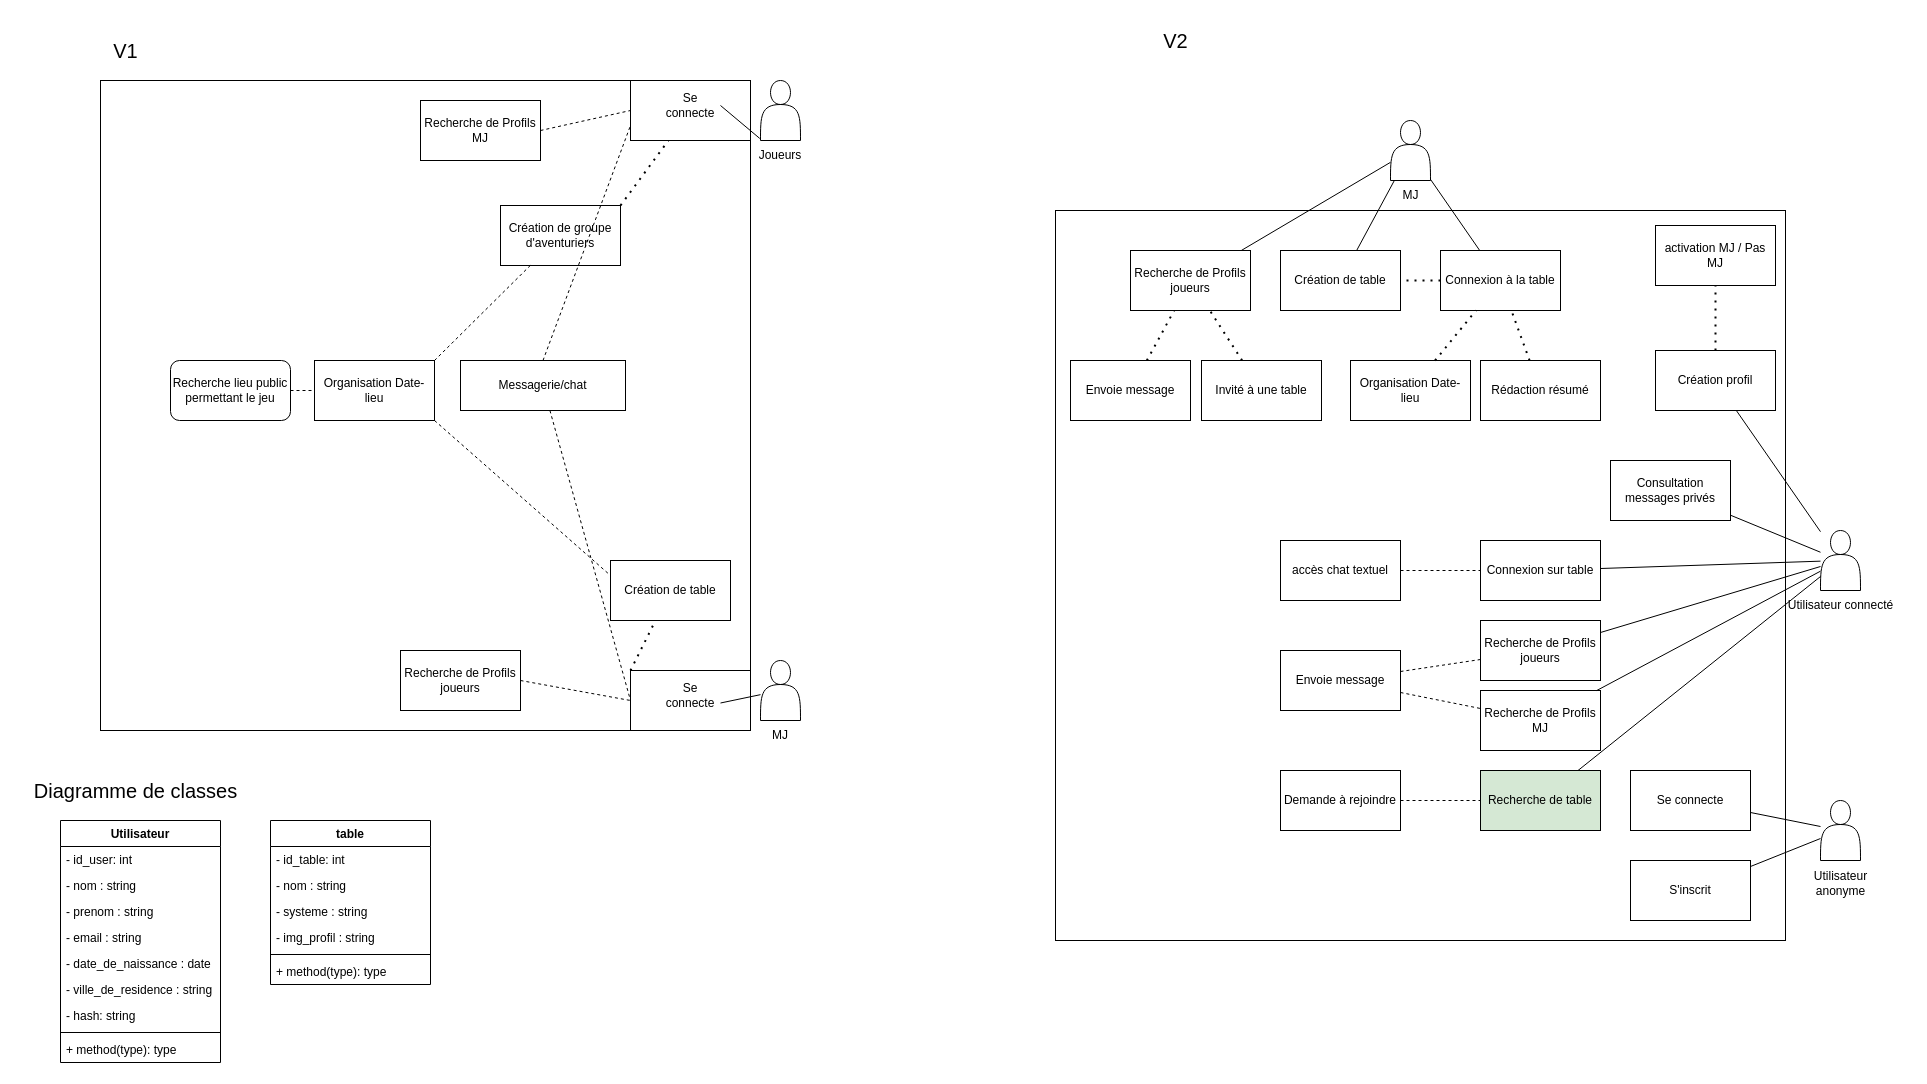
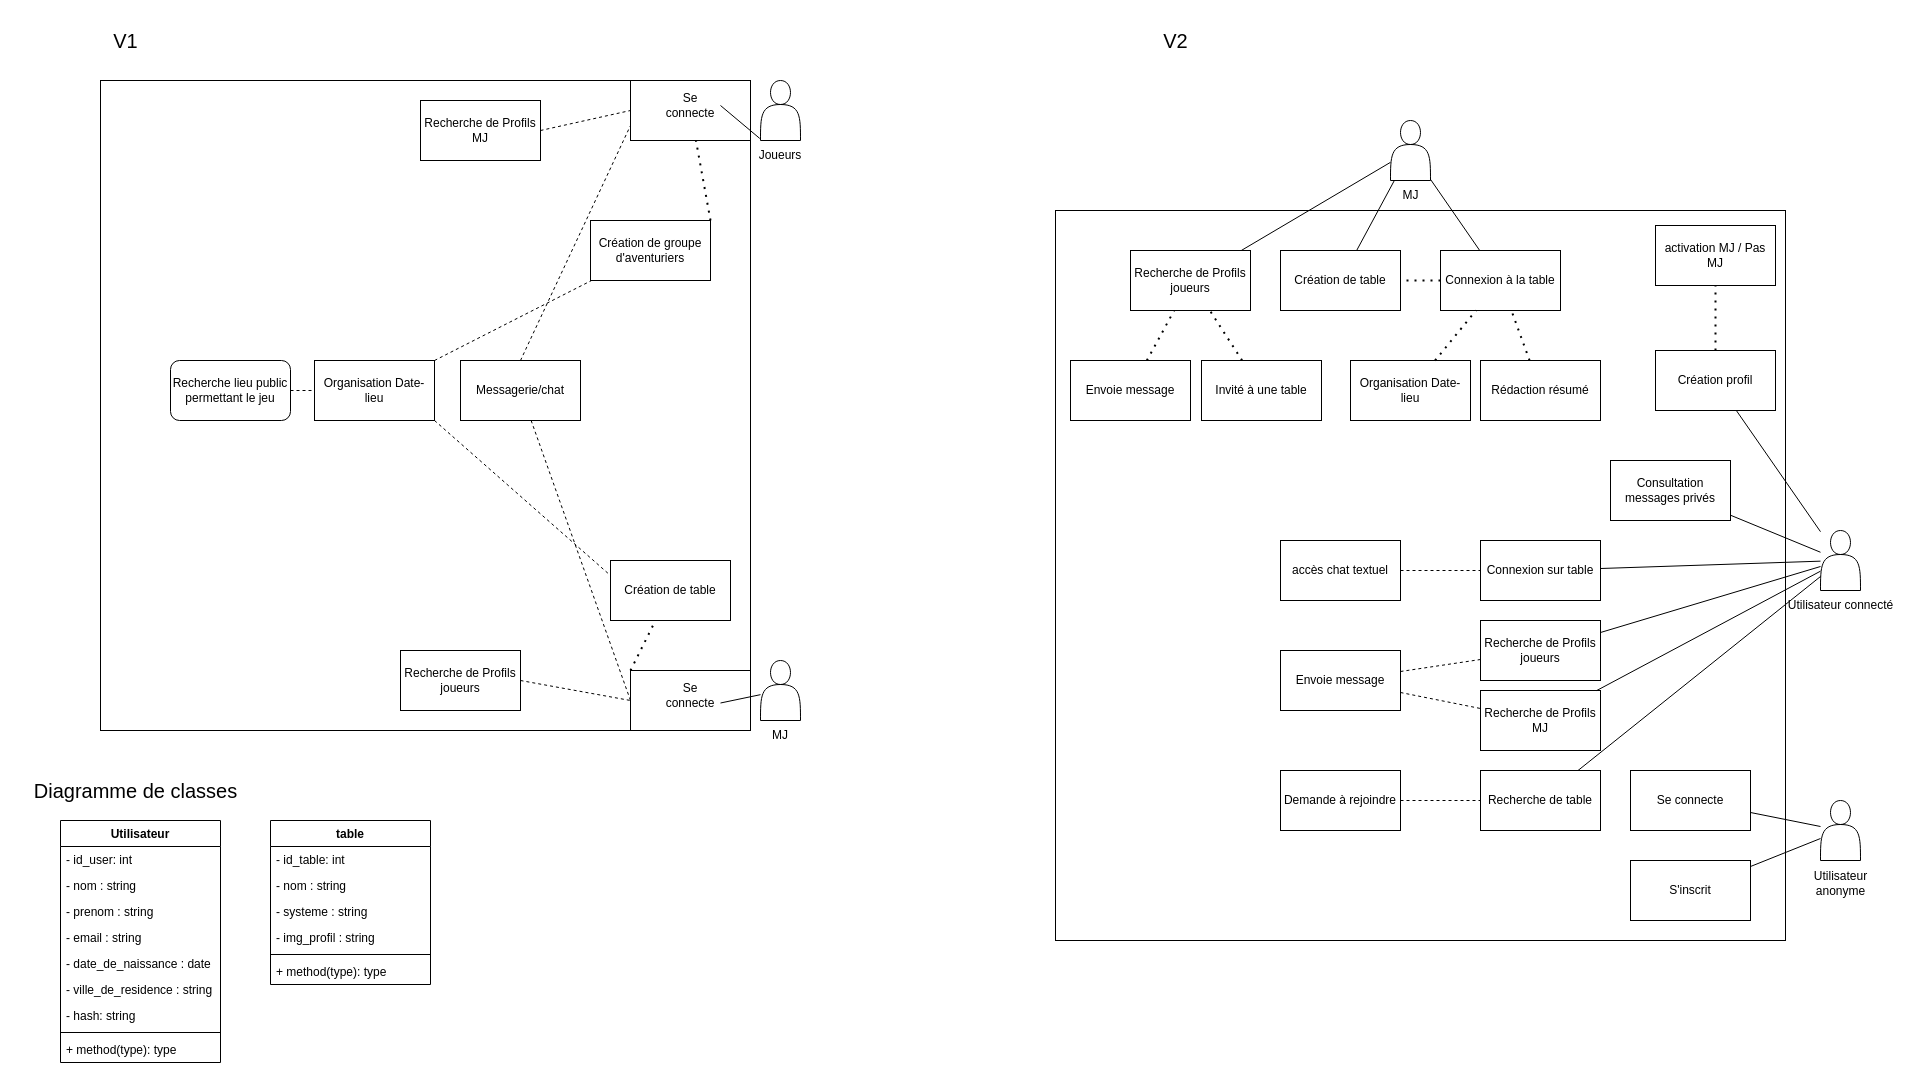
node "V1": moved (126, 51) -> (126, 41)
node "Création de groupe d'aventuriers": moved (561, 236) -> (651, 251)
node "Messagerie/chat": size 165x50 -> 120x60
node "Recherche de table": fillcolor #d5e8d4 -> #ffffff
